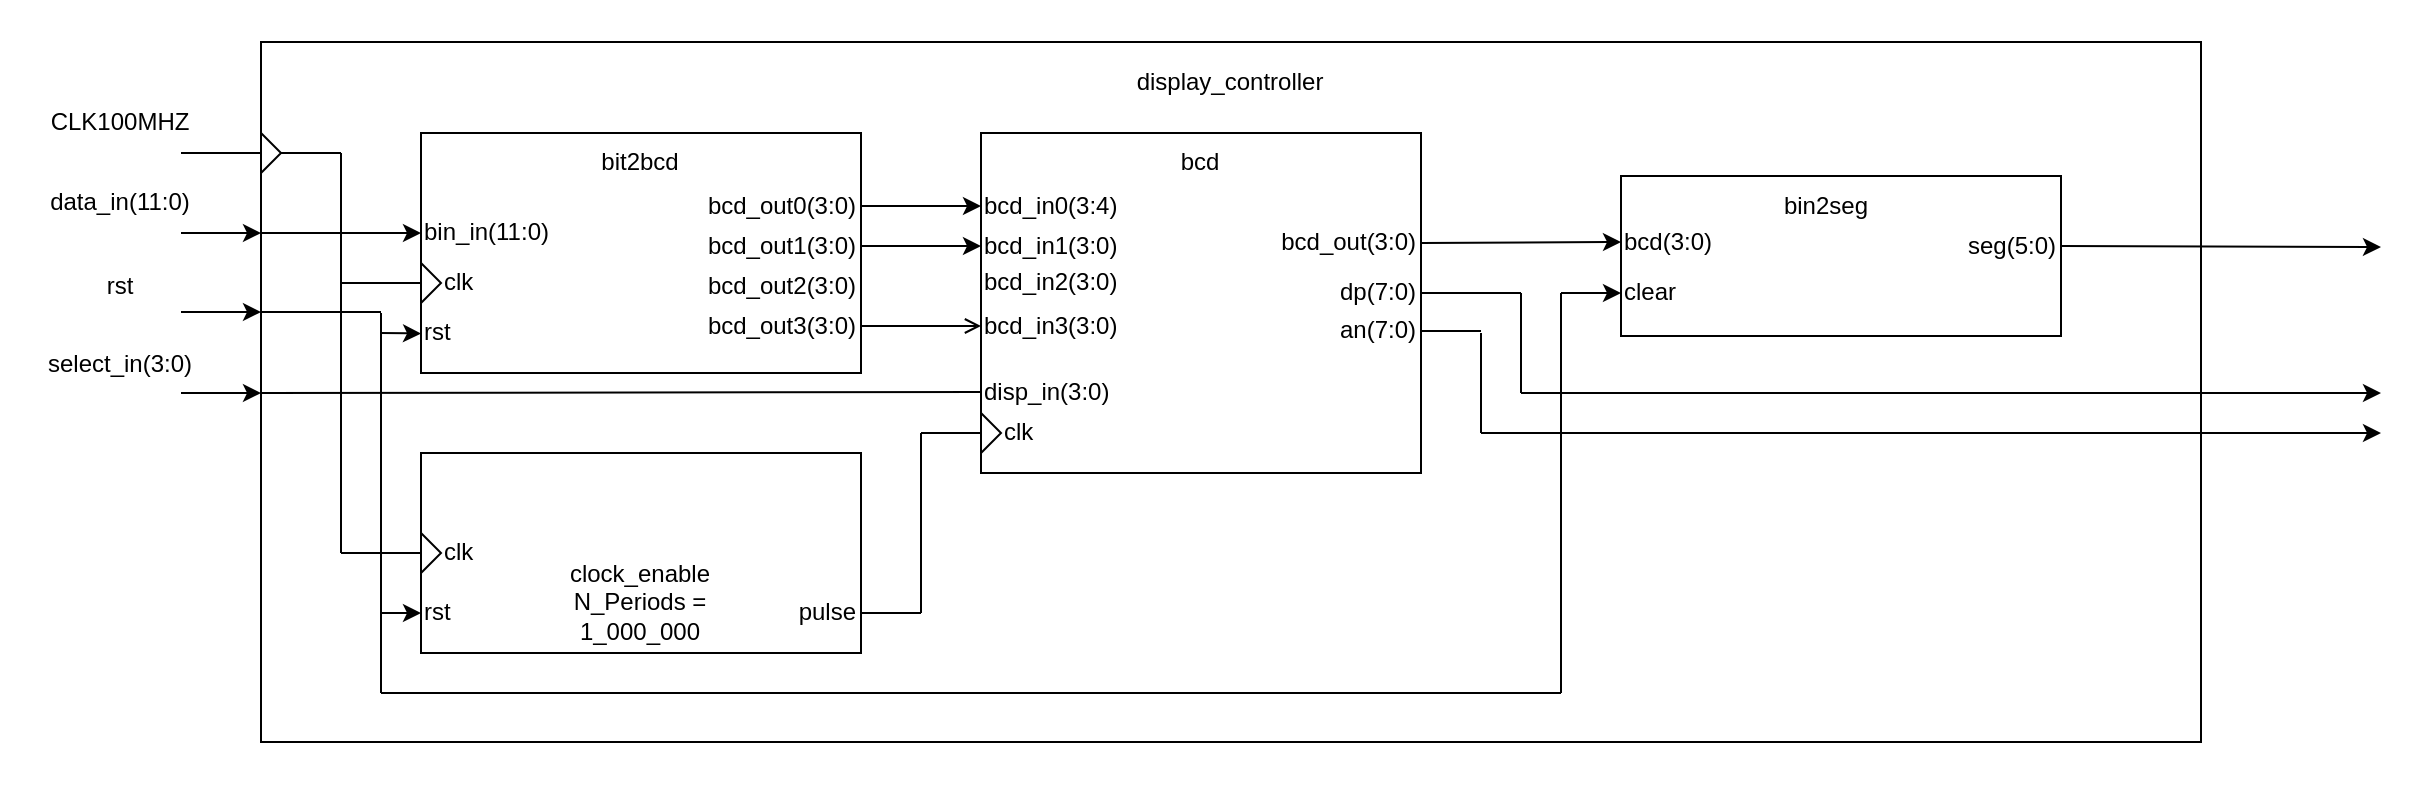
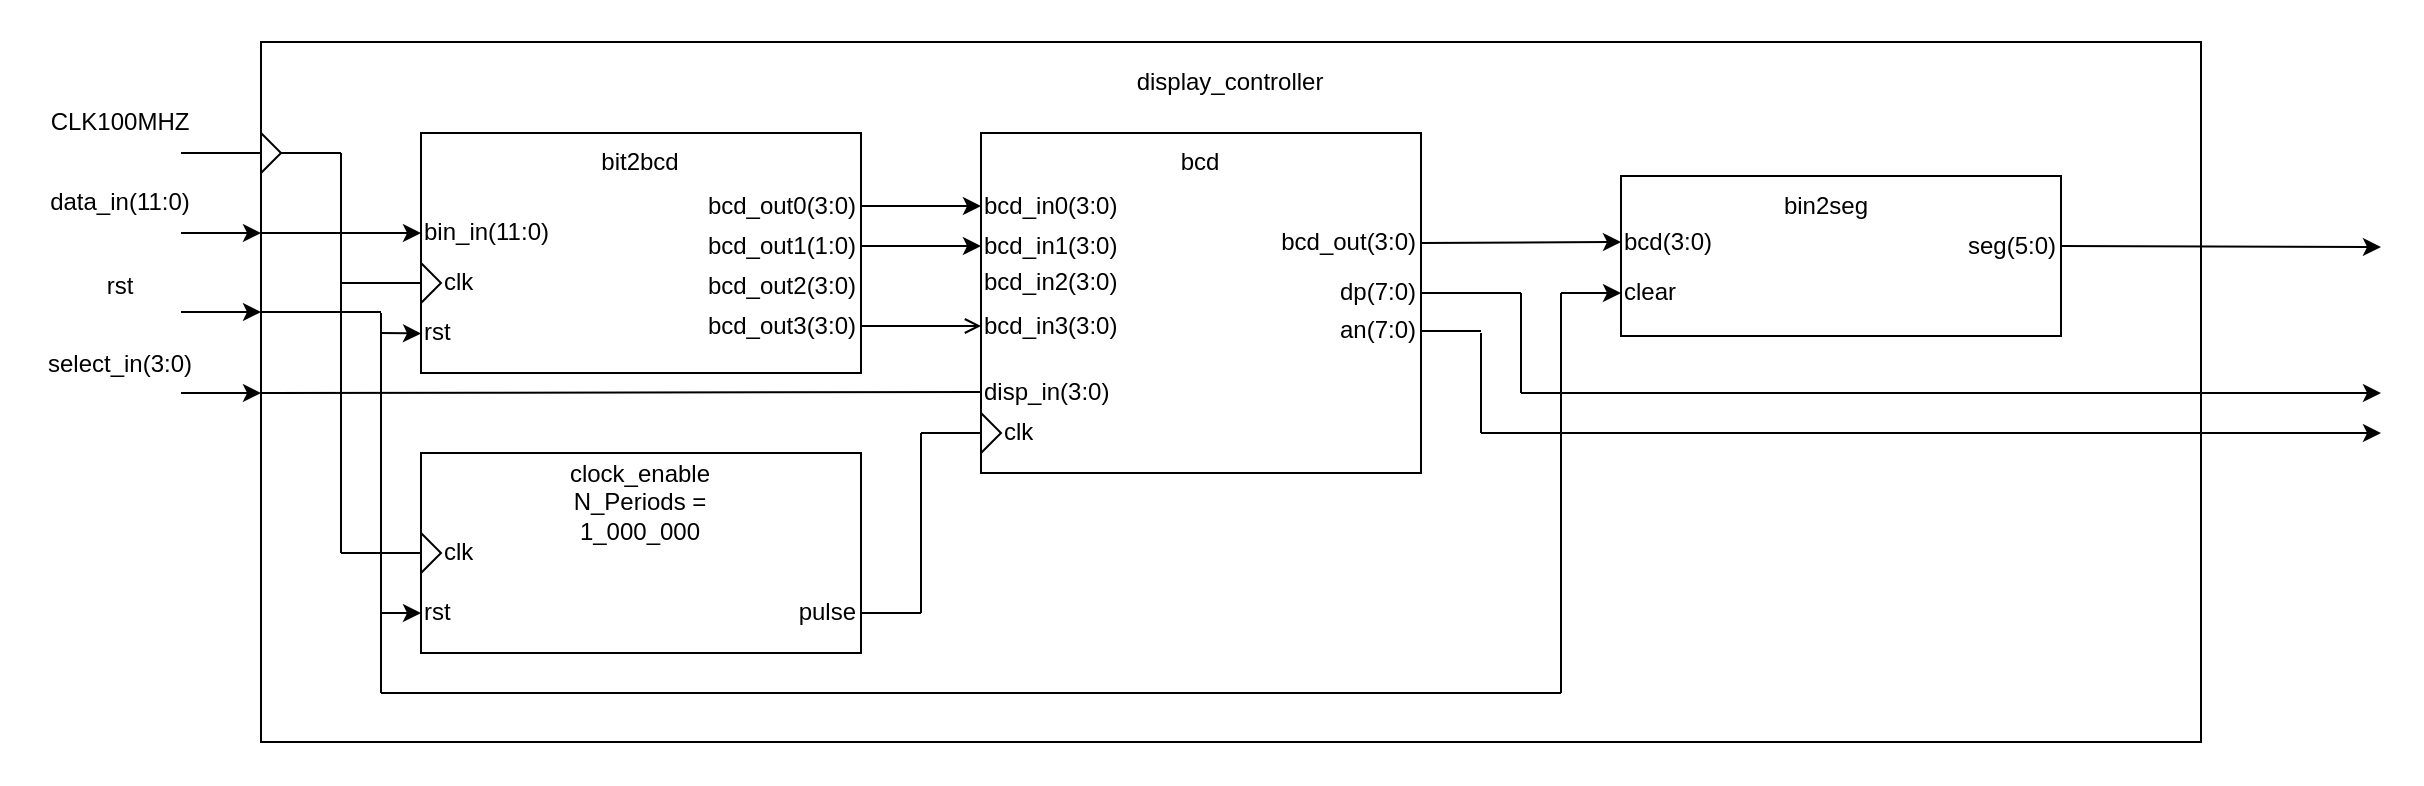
node "bcd_in0(3:4)": label "bcd_in0(3:4)" -> "bcd_in0(3:0)"
node "bcd_out1(3:0)": label "bcd_out1(3:0)" -> "bcd_out1(1:0)"
node "clock_enable N_Periods = 1_000_000": moved (641, 603) -> (641, 503)
